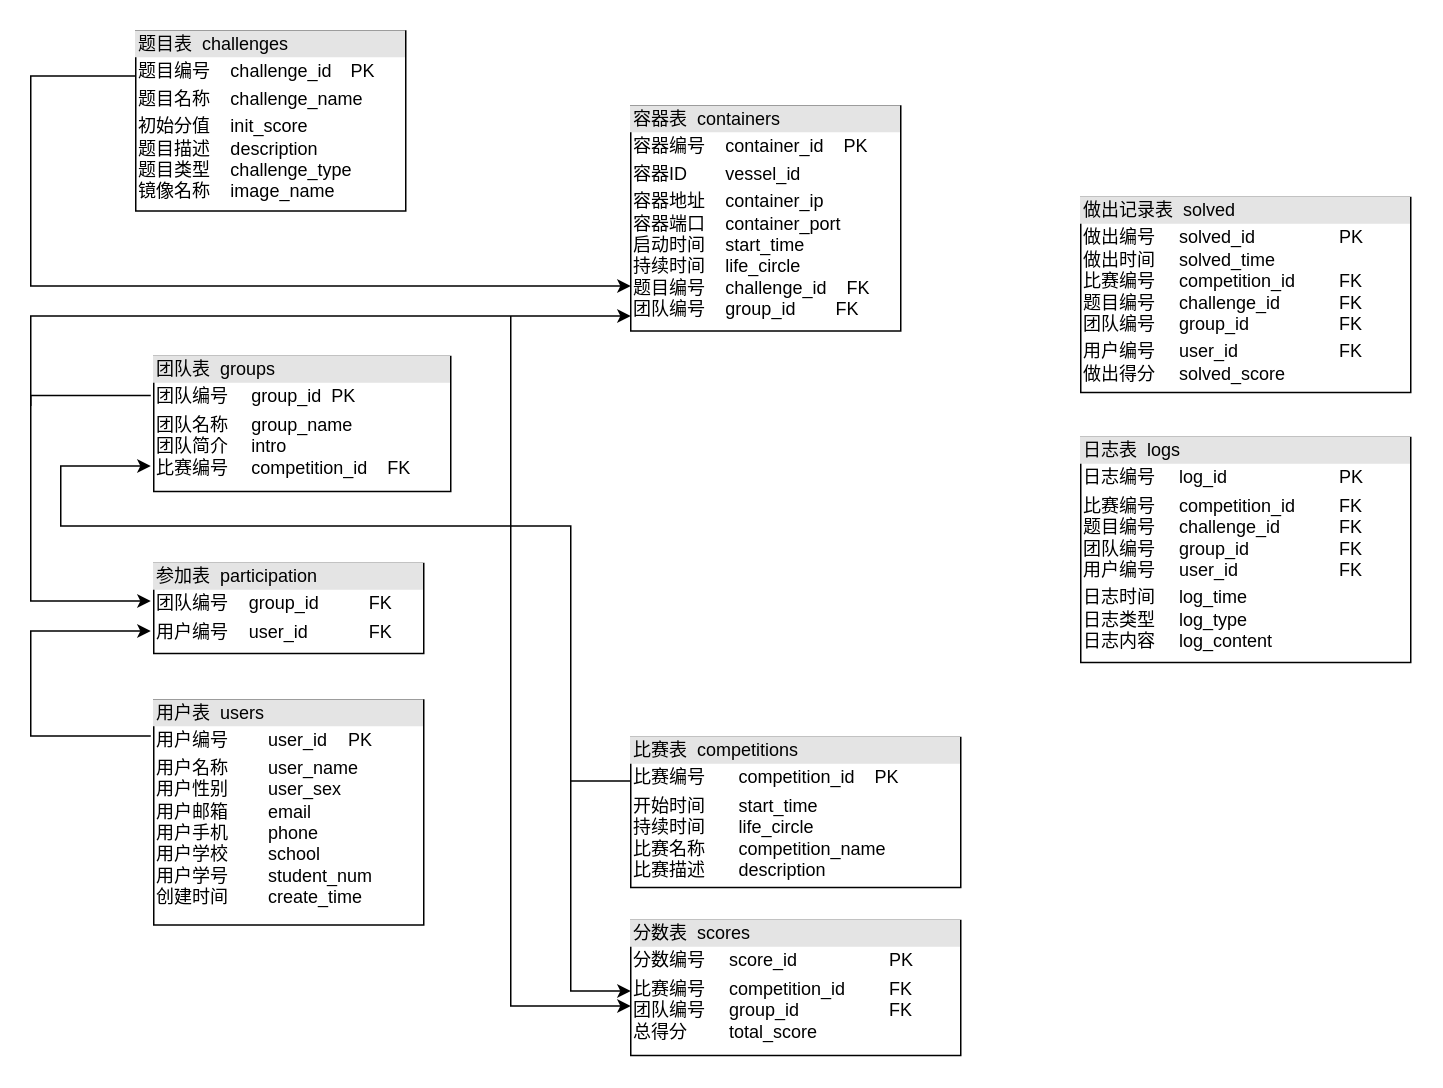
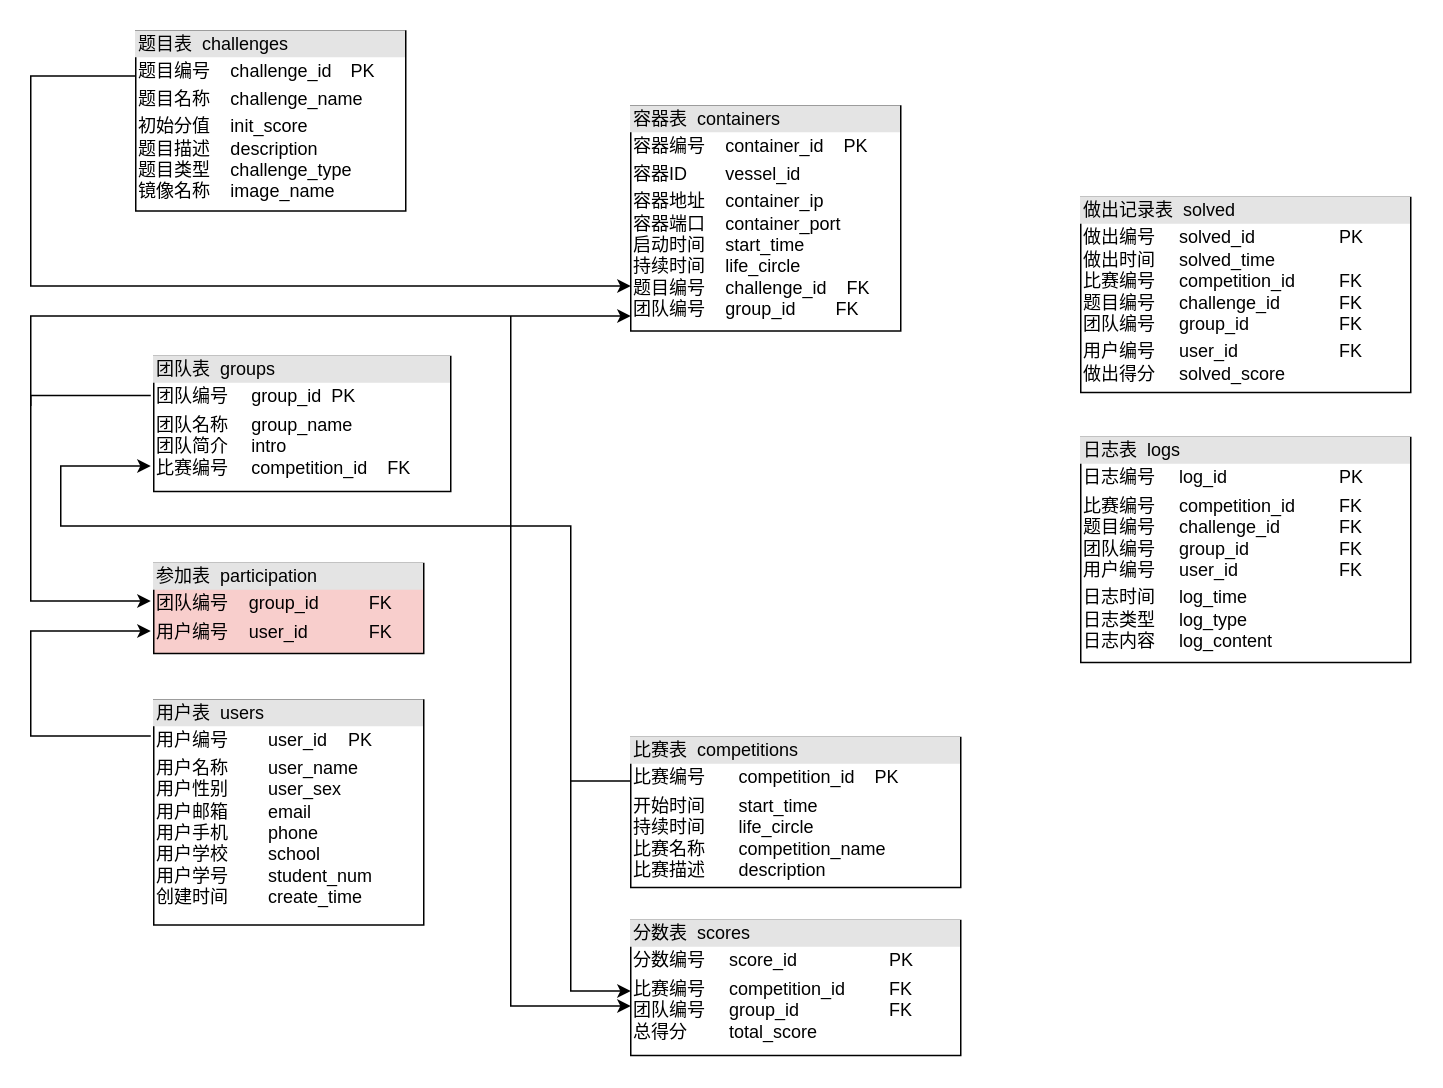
node "参加表 participation 团队编号 group_id FK 用户编号 user_id FK": fillcolor #ffffff -> #f8cecc
